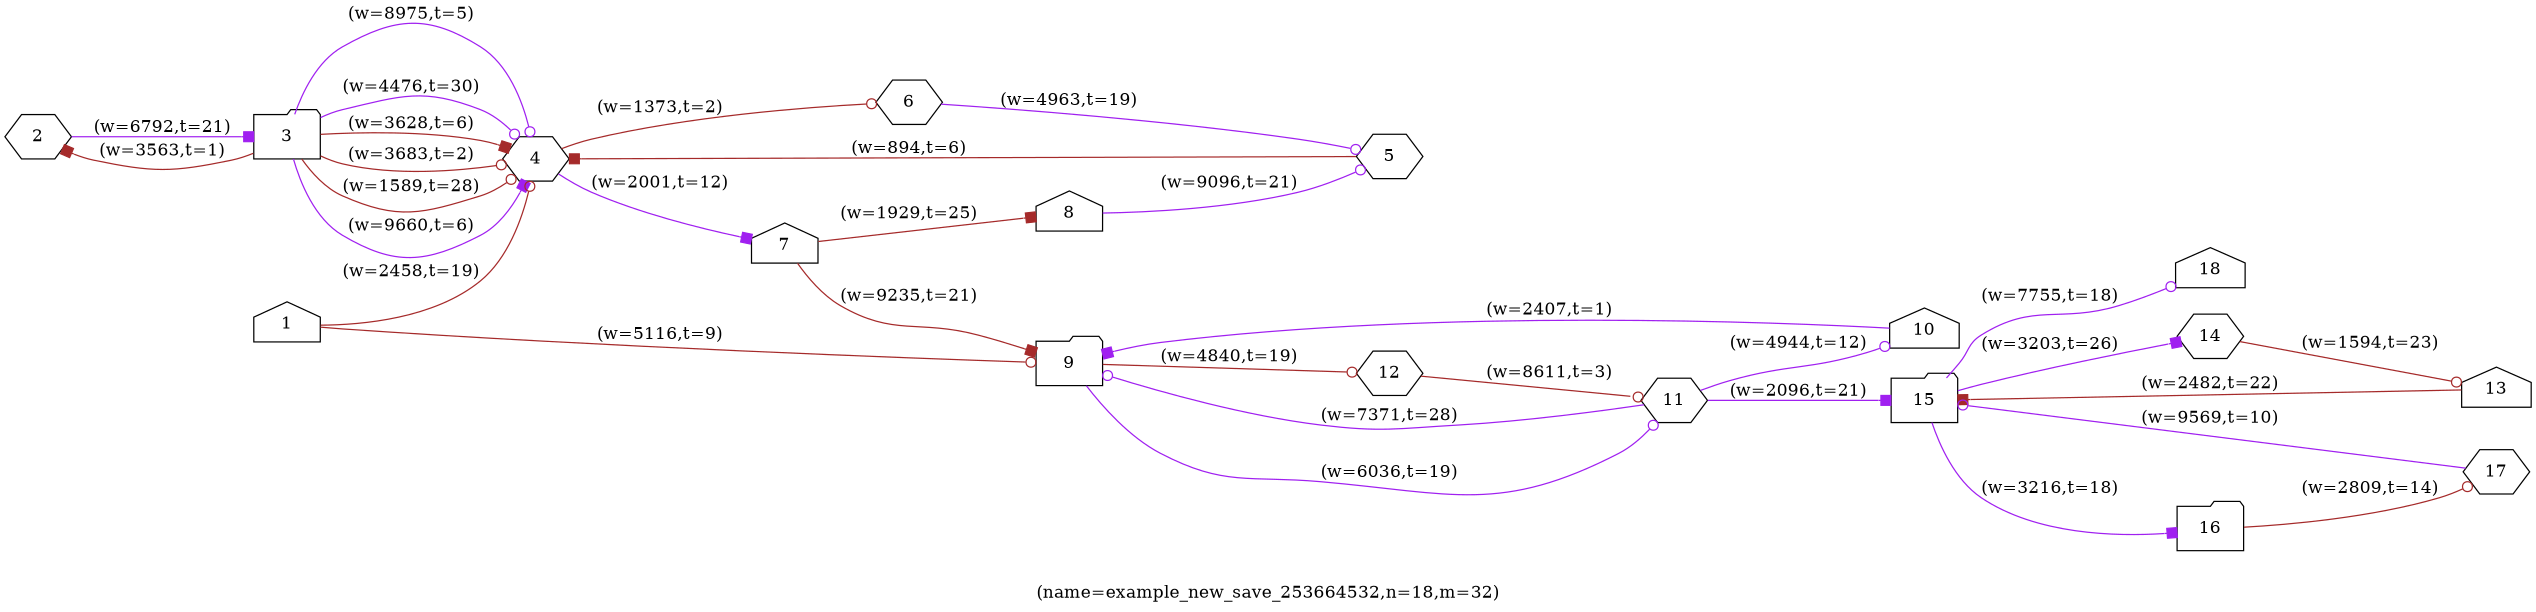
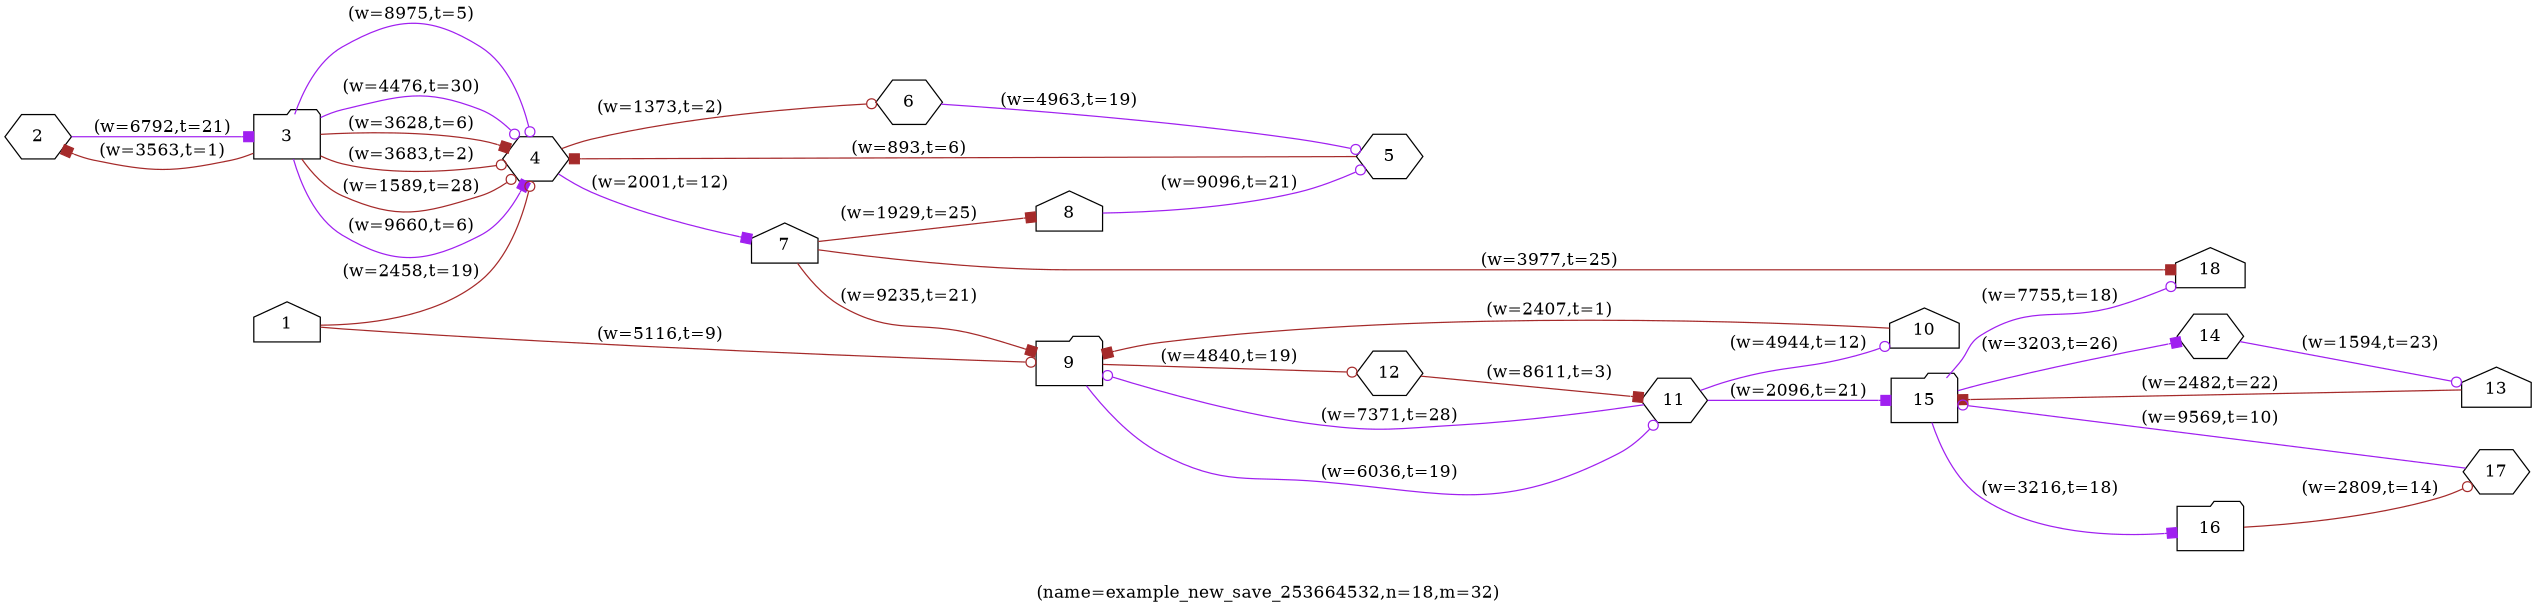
edge "5" -> "4": label "(w=894,t=6)" -> "(w=893,t=6)"
edge "7" -> "18": added, label "(w=3977,t=25)"
edge "10" -> "9": color purple -> brown
edge "14" -> "13": color brown -> purple
edge "12" -> "11": arrowhead odot -> box
